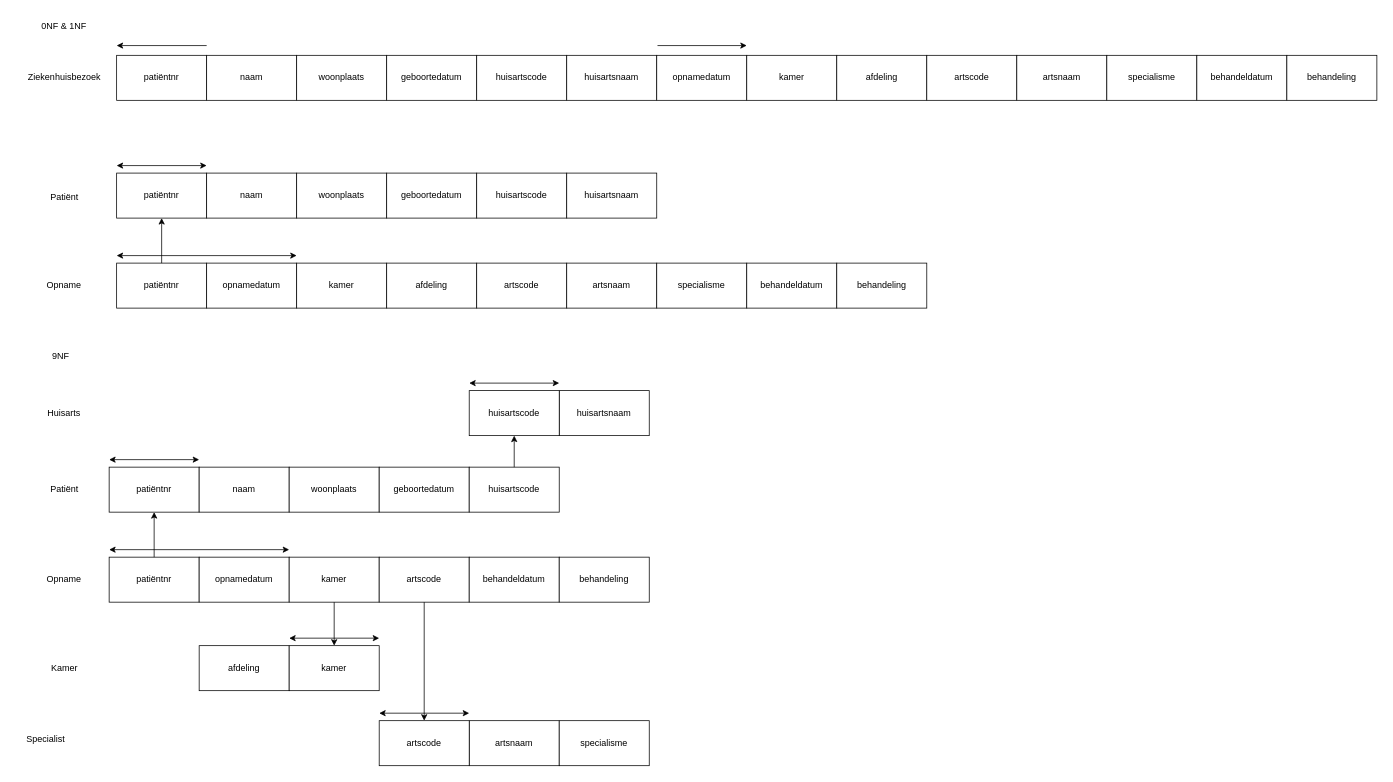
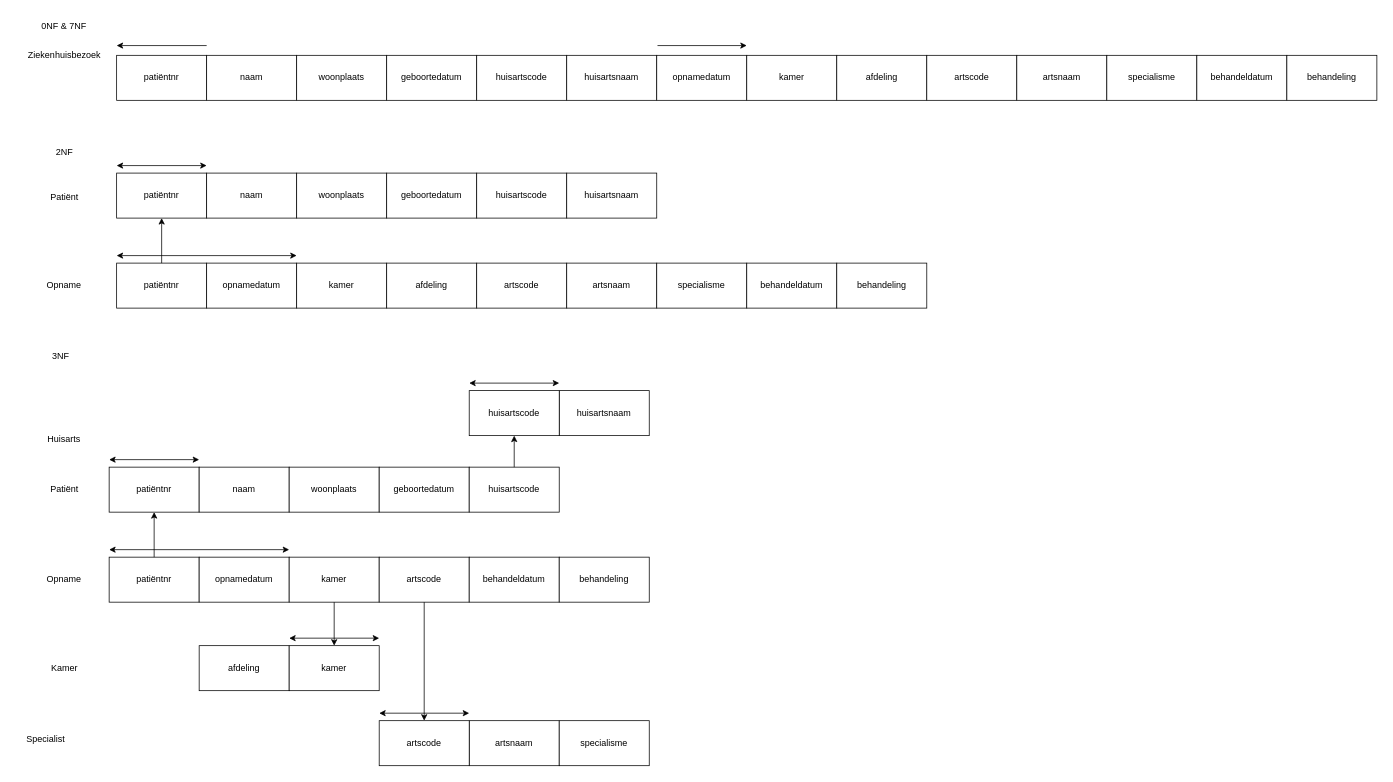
node "0NF & 1NF": label "0NF & 1NF" -> "0NF & 7NF"
node "Ziekenhuisbezoek": moved (64, 78) -> (64, 55)
node "2NF": added
node "9NF": label "9NF" -> "3NF"
node "Huisarts": moved (64, 413) -> (64, 439)
